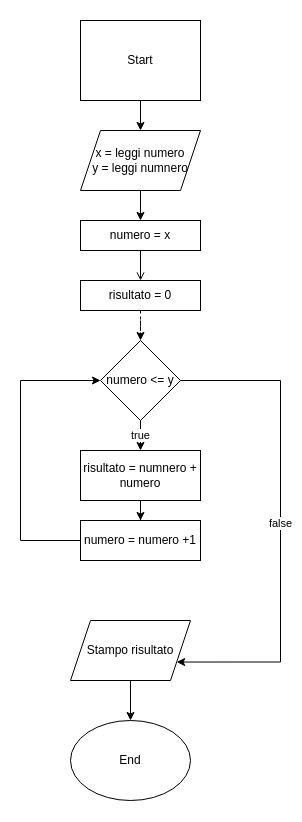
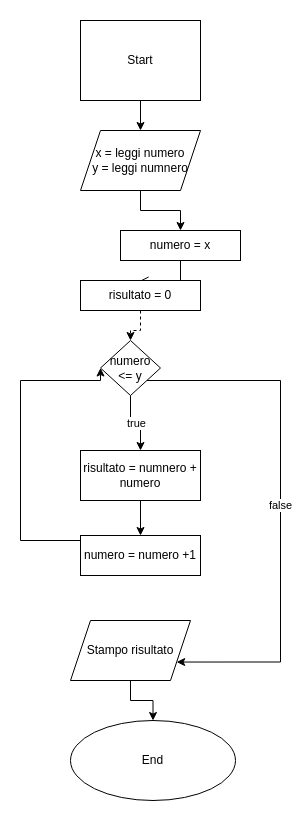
node "numero = x": moved (141, 236) -> (181, 246)
node "numero <= y": size 80x80 -> 60x55
node "numero = numero +1": moved (141, 541) -> (141, 556)
node "End": size 120x80 -> 165x80
